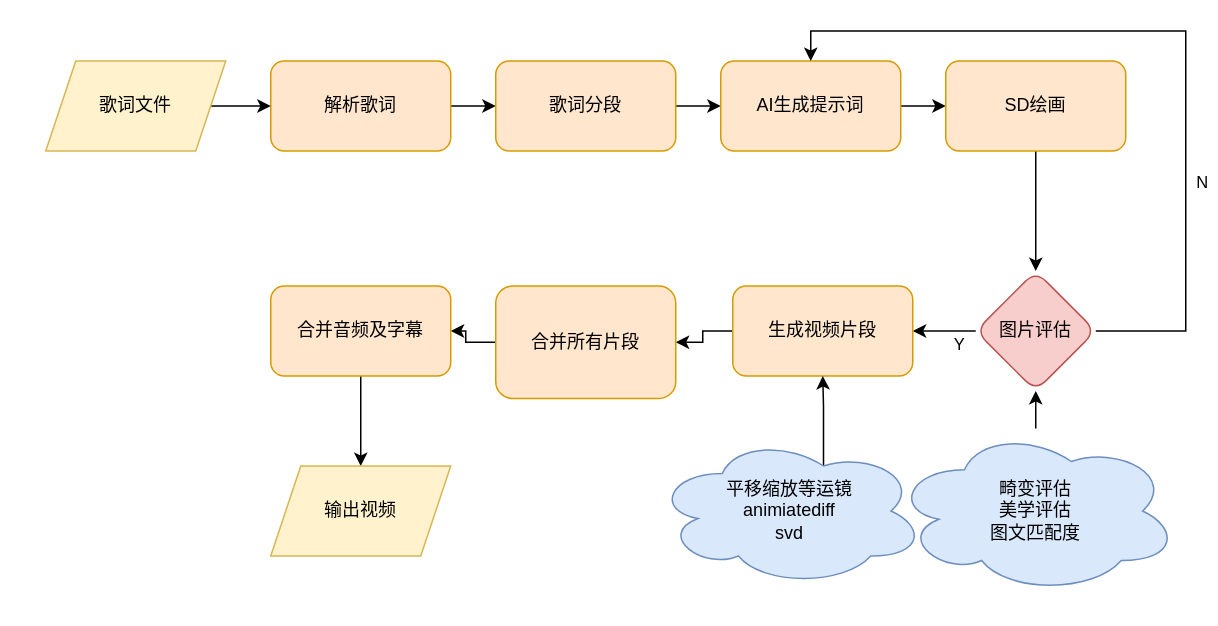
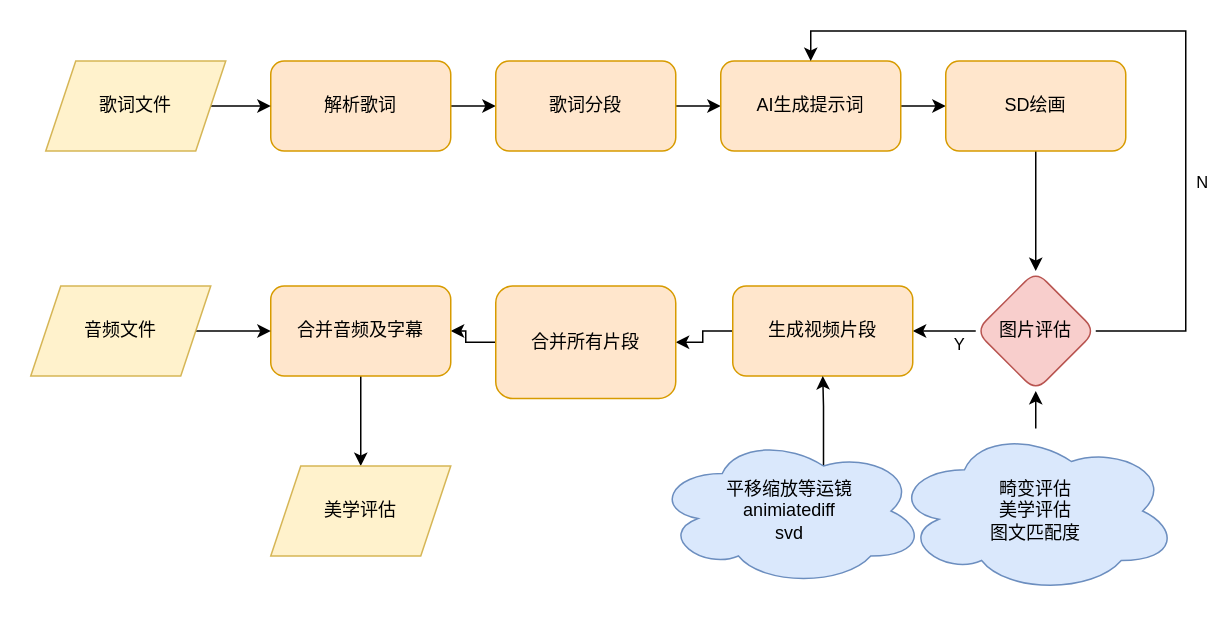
node "音频文件": added
edge "音频文件" -> "合并音频及字幕": added
node "输出视频": label "输出视频" -> "美学评估"
